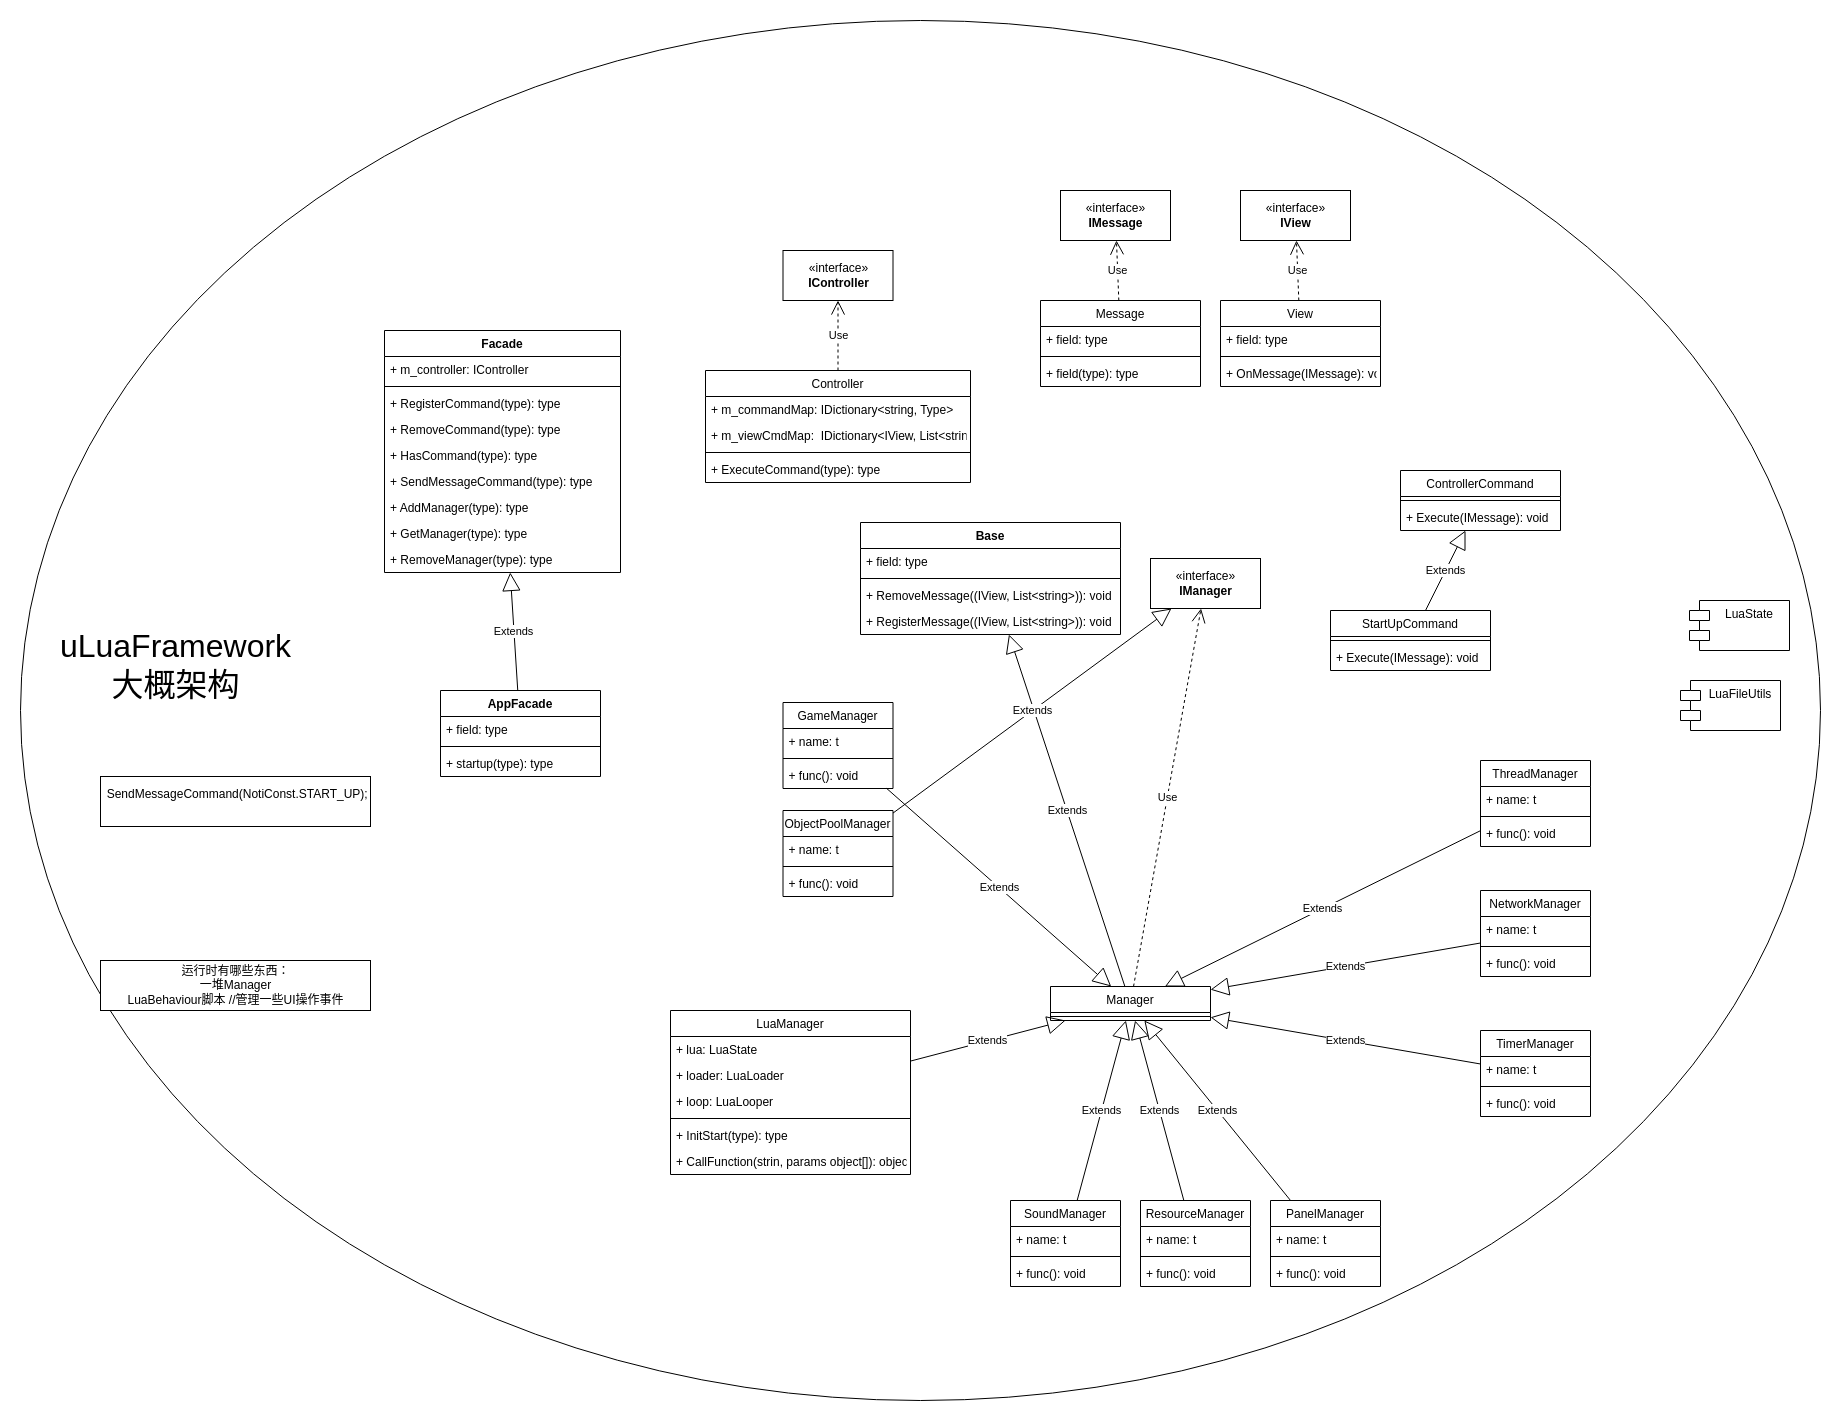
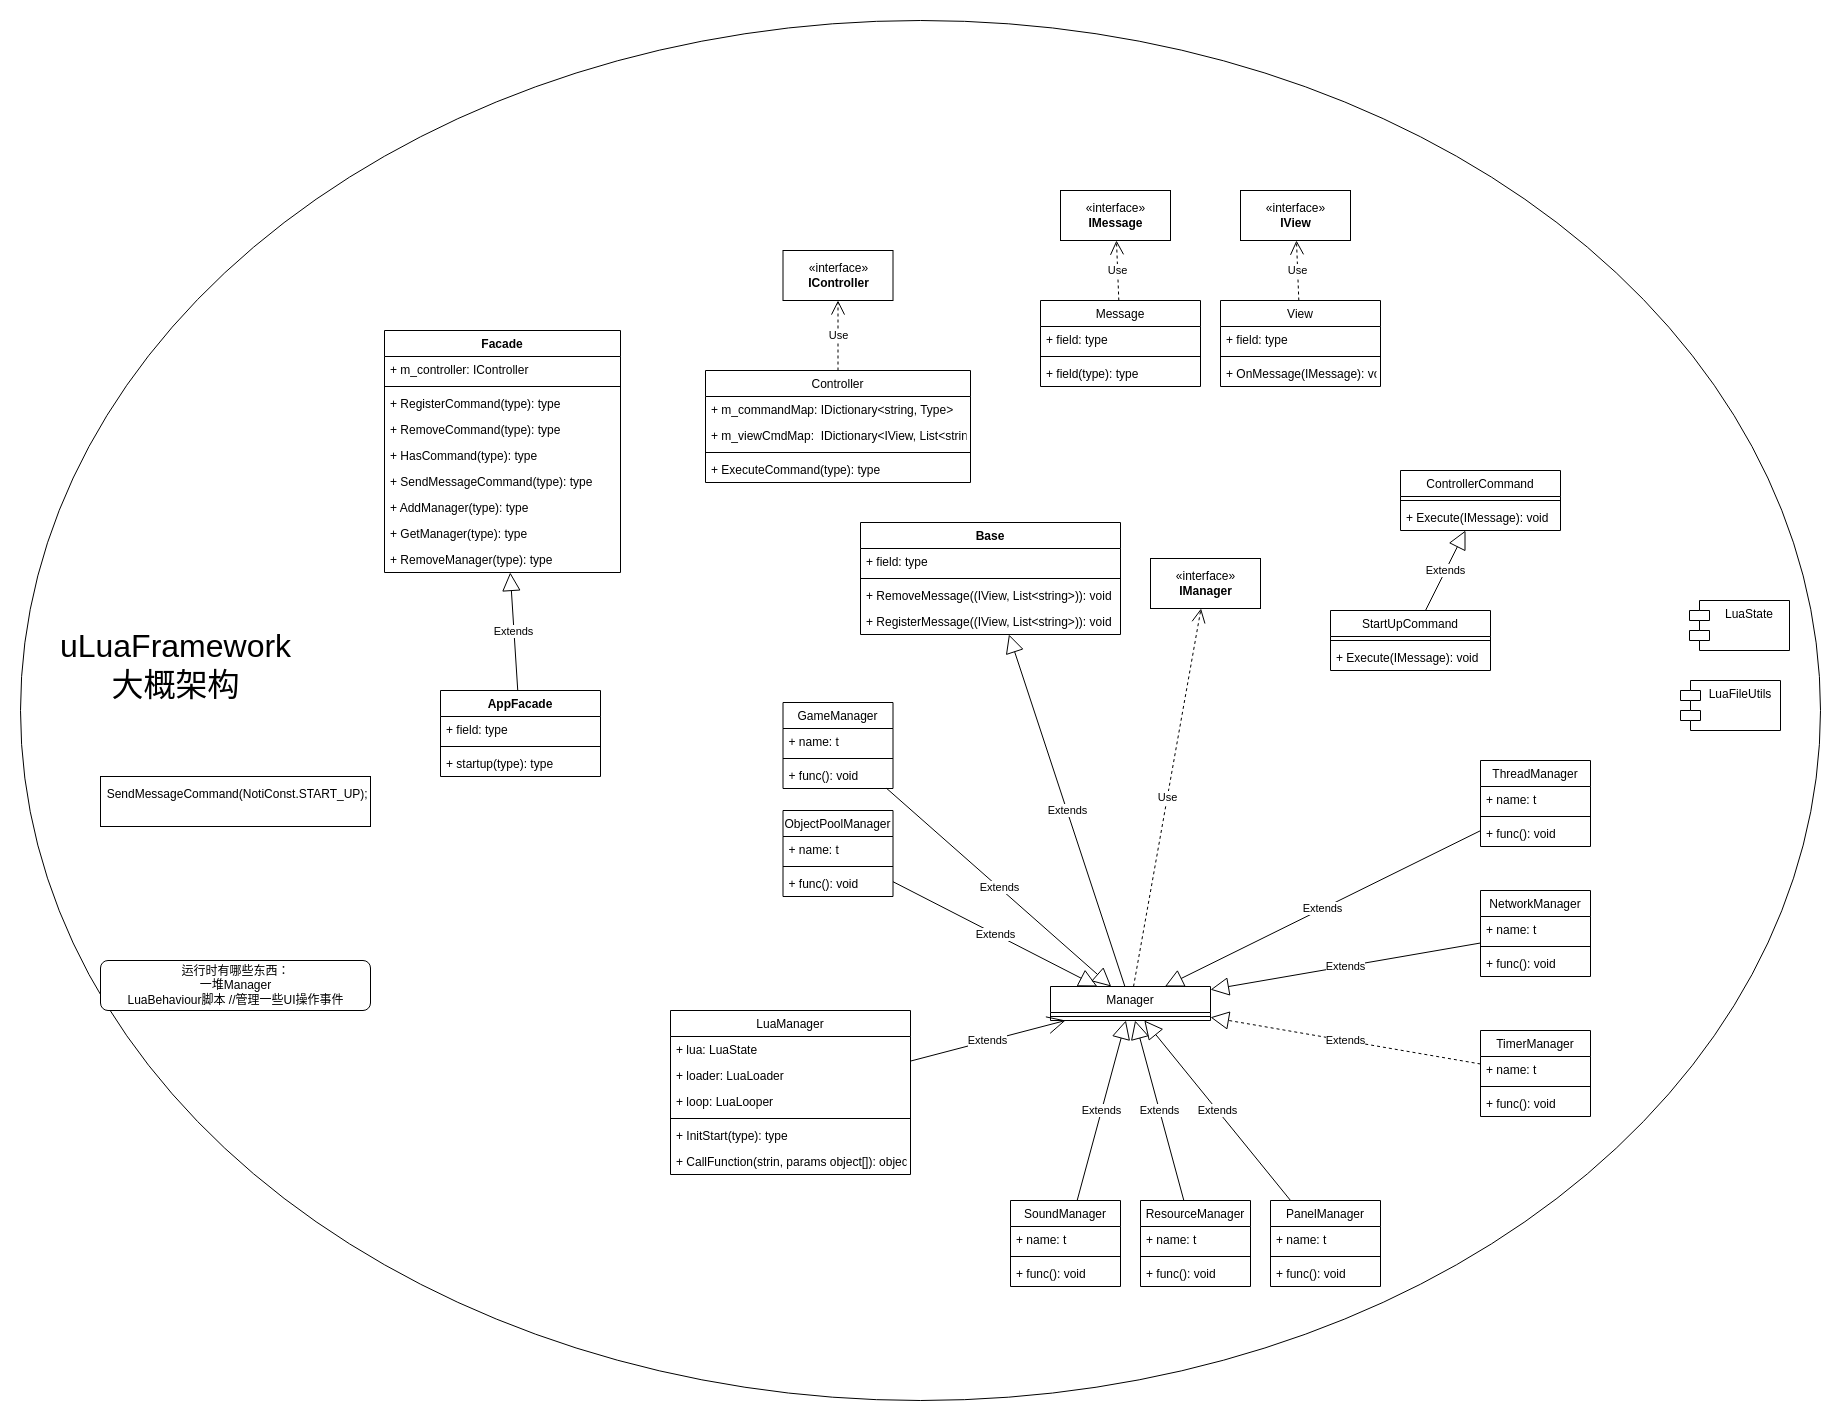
edge "ObjectPoolManager" -> "«interface» IManager": now "ObjectPoolManager" -> "Manager"
node "运行时有哪些东西： 一堆Manager LuaBehaviour脚本 //管理一些UI操作事件": shape rectangle -> rounded rectangle
edge "LuaManager" -> "Manager": arrowhead block -> open
edge "TimerManager" -> "Manager": style solid -> dashed
